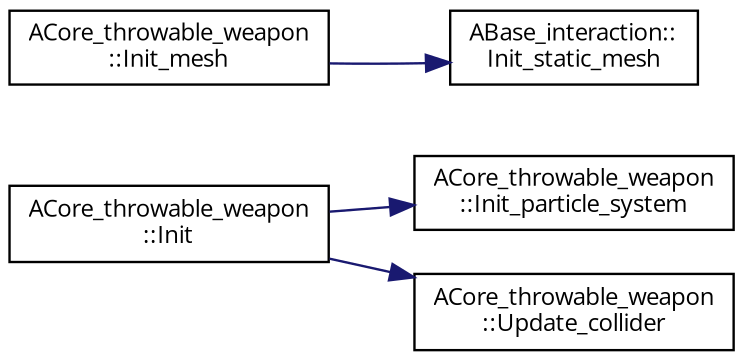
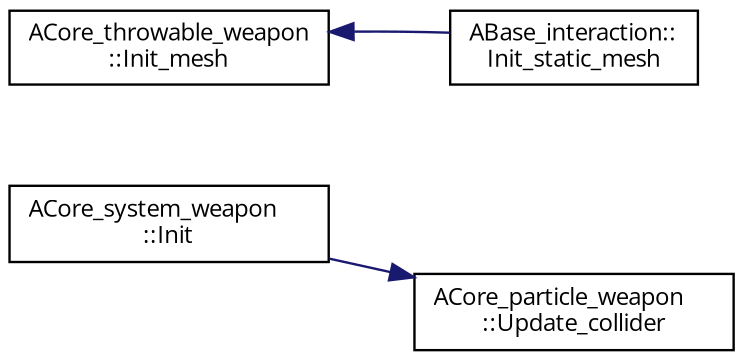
edge "ACore_throwable_weapon ::Init_mesh" -> "ABase_interaction:: Init_static_mesh": reversed
node "ACore_throwable_weapon ::Init_particle_system": removed
node "ACore_throwable_weapon ::Init": label "ACore_throwable_weapon ::Init" -> "ACore_system_weapon ::Init"
node "ACore_throwable_weapon ::Update_collider": label "ACore_throwable_weapon ::Update_collider" -> "ACore_particle_weapon ::Update_collider"
